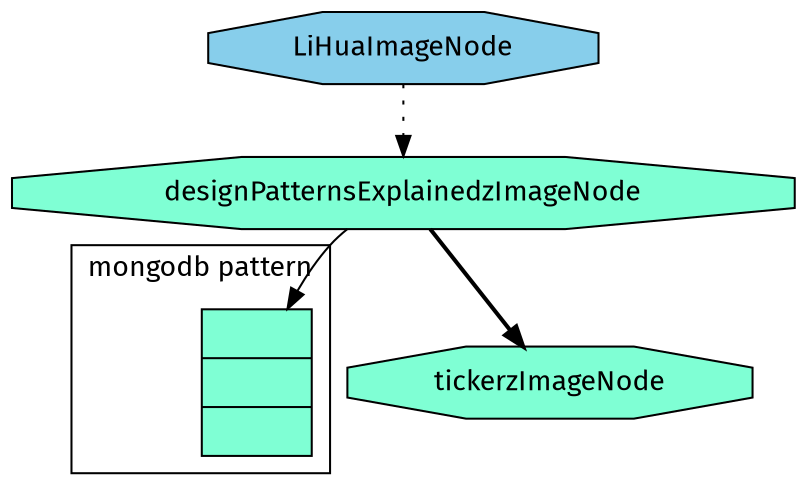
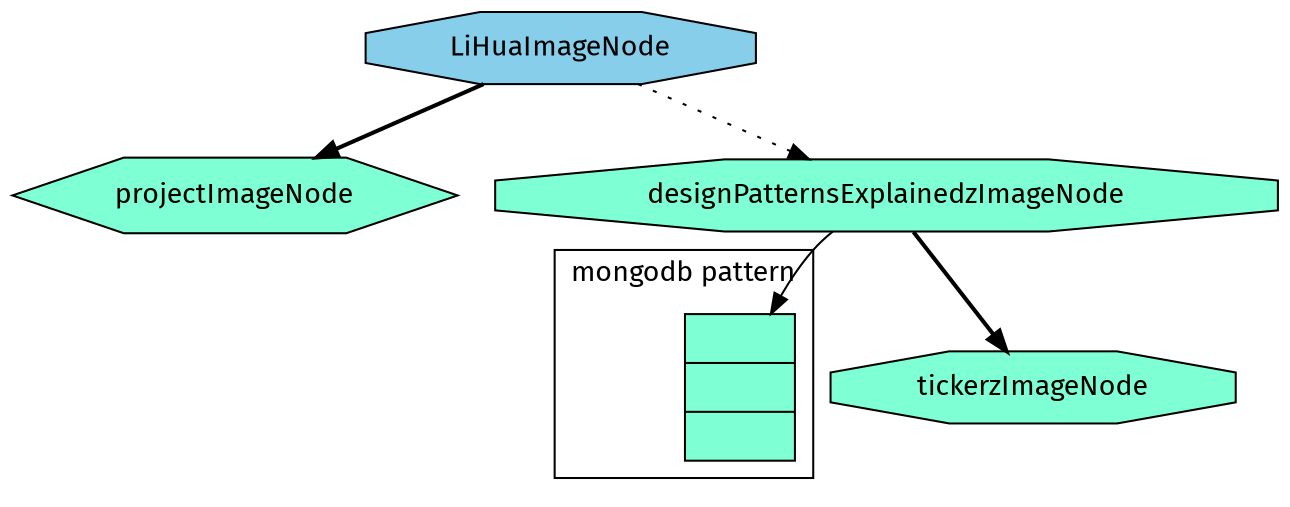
node "projectImageNode": added
